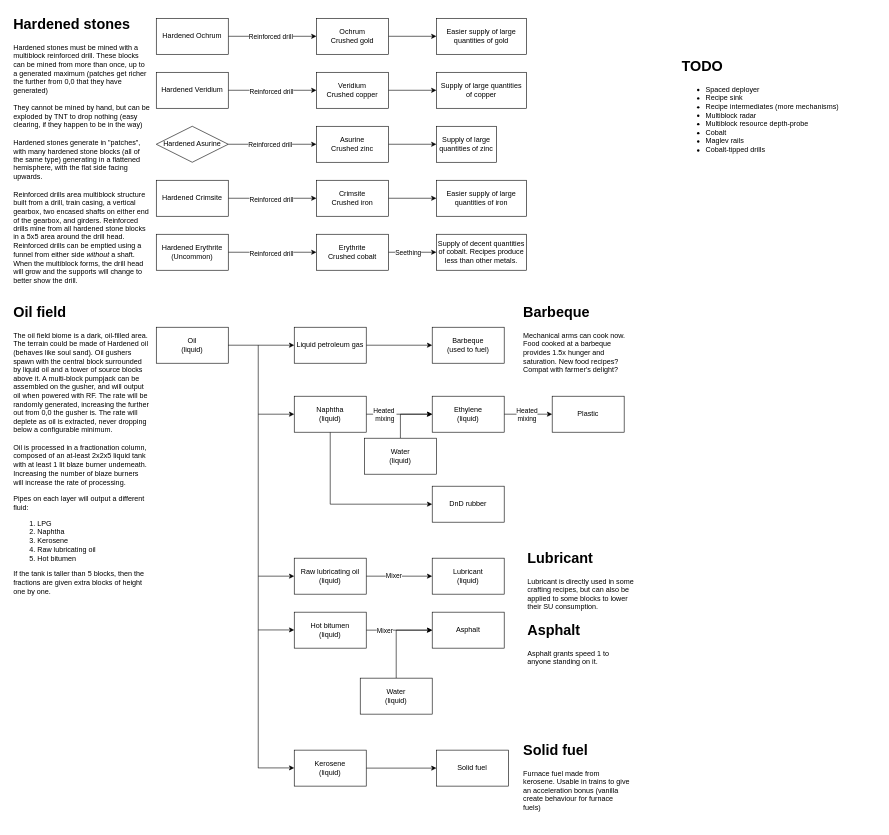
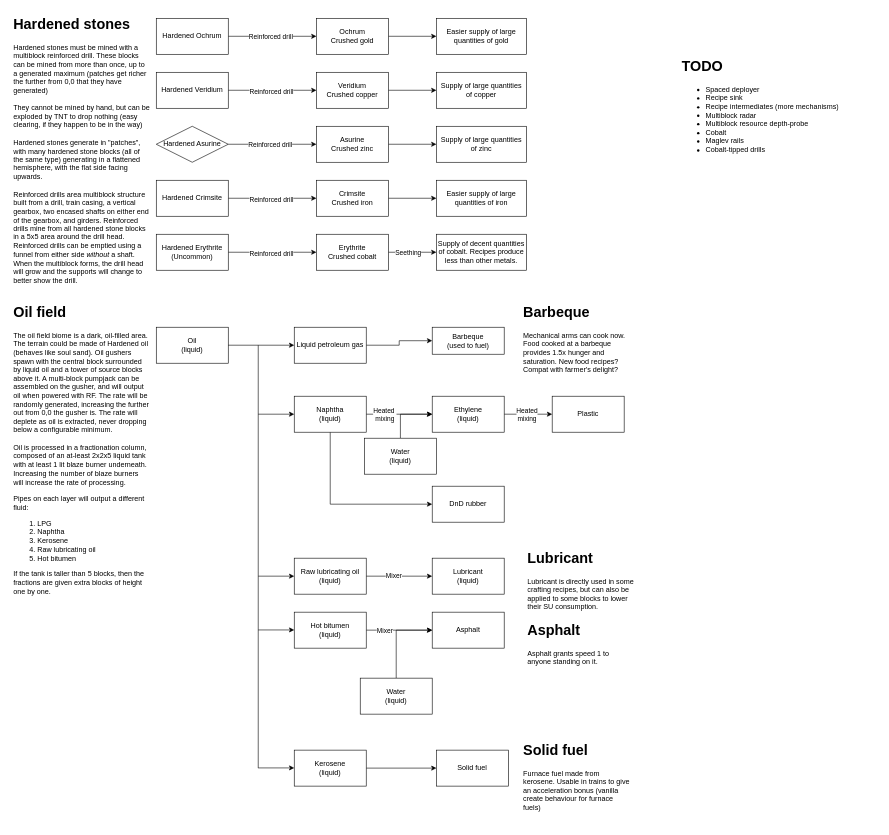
node "Supply of large quantities of zinc": size 60x36 -> 90x36
node "Barbeque (used to fuel)": size 72x36 -> 72x27
